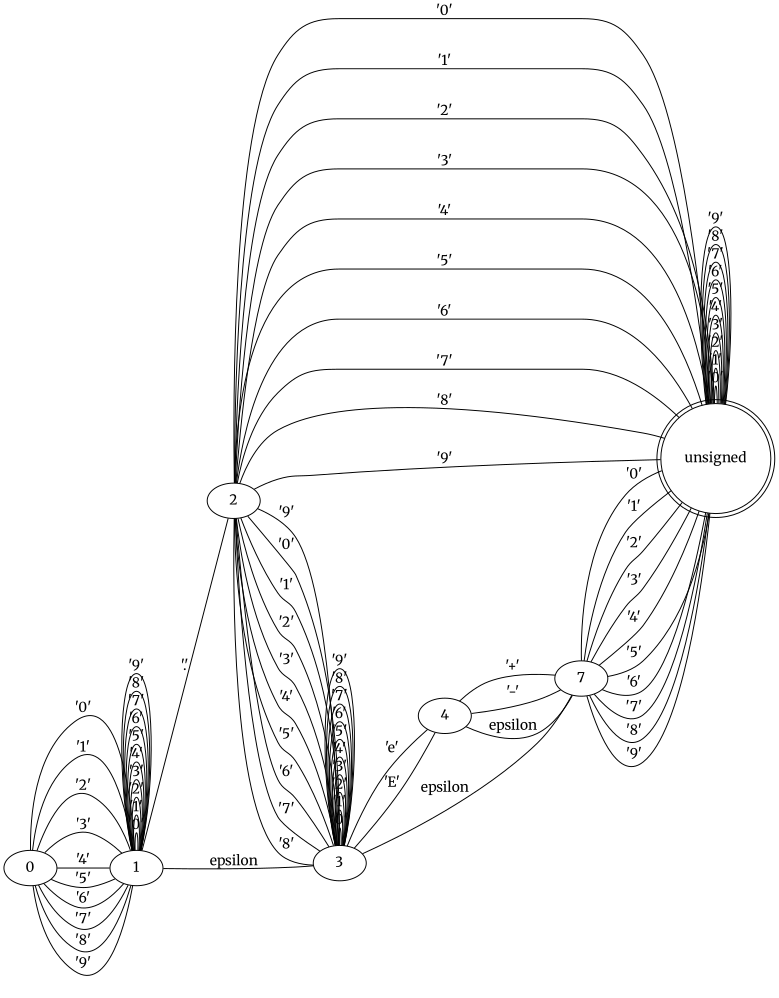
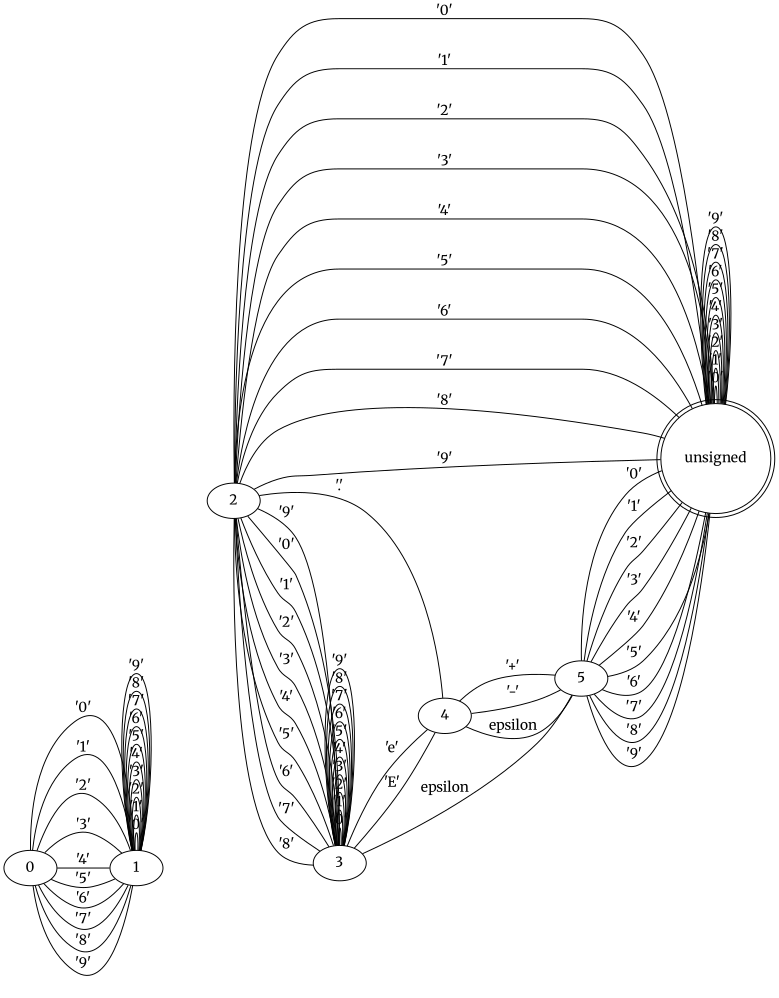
node "7": label "7" -> "5"
edge "2" -- "1": now "2" -- "4"
edge "3" -- "1": removed, label "epsilon"
